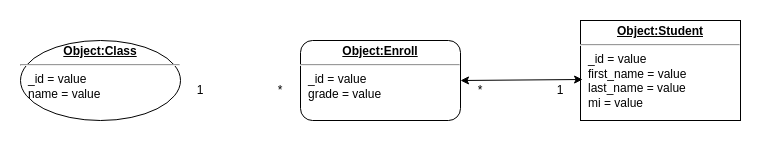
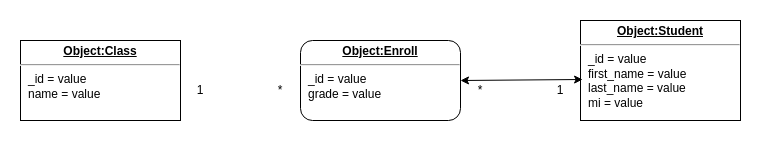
node "Object:Class _id = value name = value": shape ellipse -> rectangle
